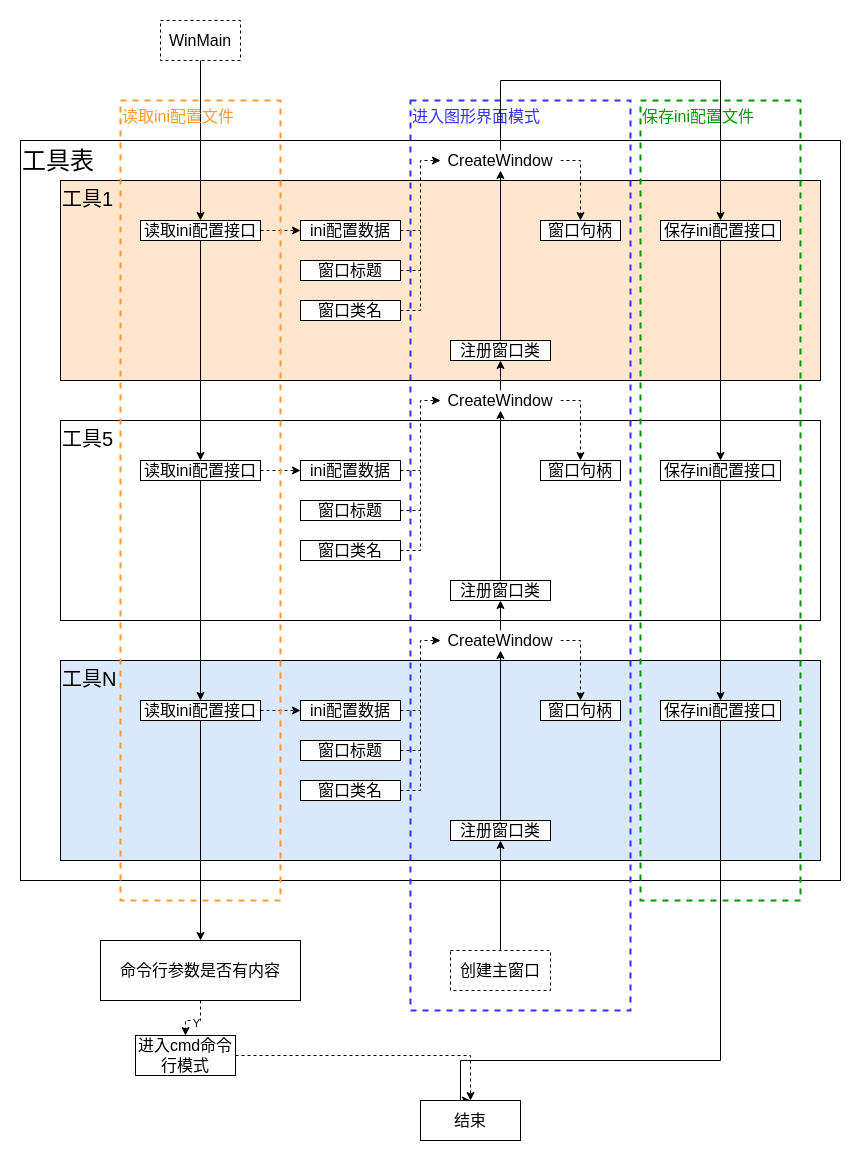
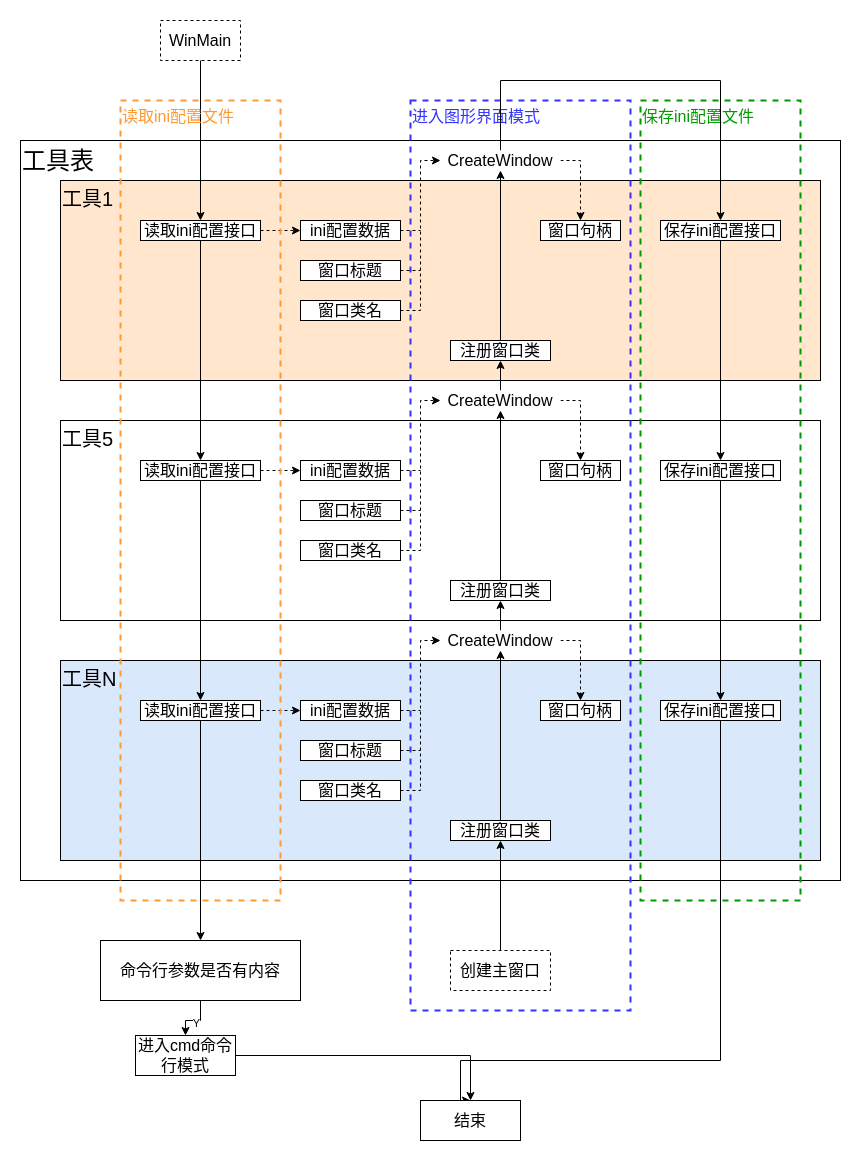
edge "命令行参数是否有内容" -> "进入cmd命令行模式": style dashed -> solid
edge "进入cmd命令行模式" -> "结束": style dashed -> solid
